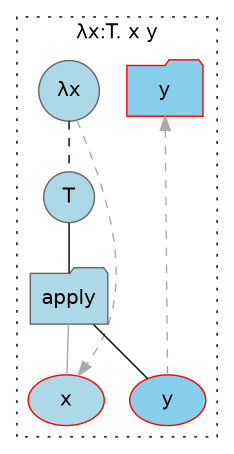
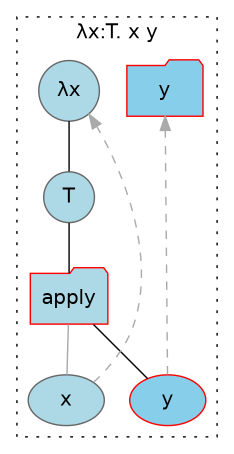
edge "λx" -- "T": style dashed -> solid
edge "λx" -> "x": reversed
node "apply": color gray40 -> red
node "x": color red -> gray40
